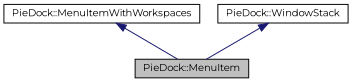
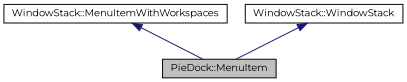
node "PieDock::MenuItemWithWorkspaces": label "PieDock::MenuItemWithWorkspaces" -> "WindowStack::MenuItemWithWorkspaces"
node "PieDock::WindowStack": label "PieDock::WindowStack" -> "WindowStack::WindowStack"
